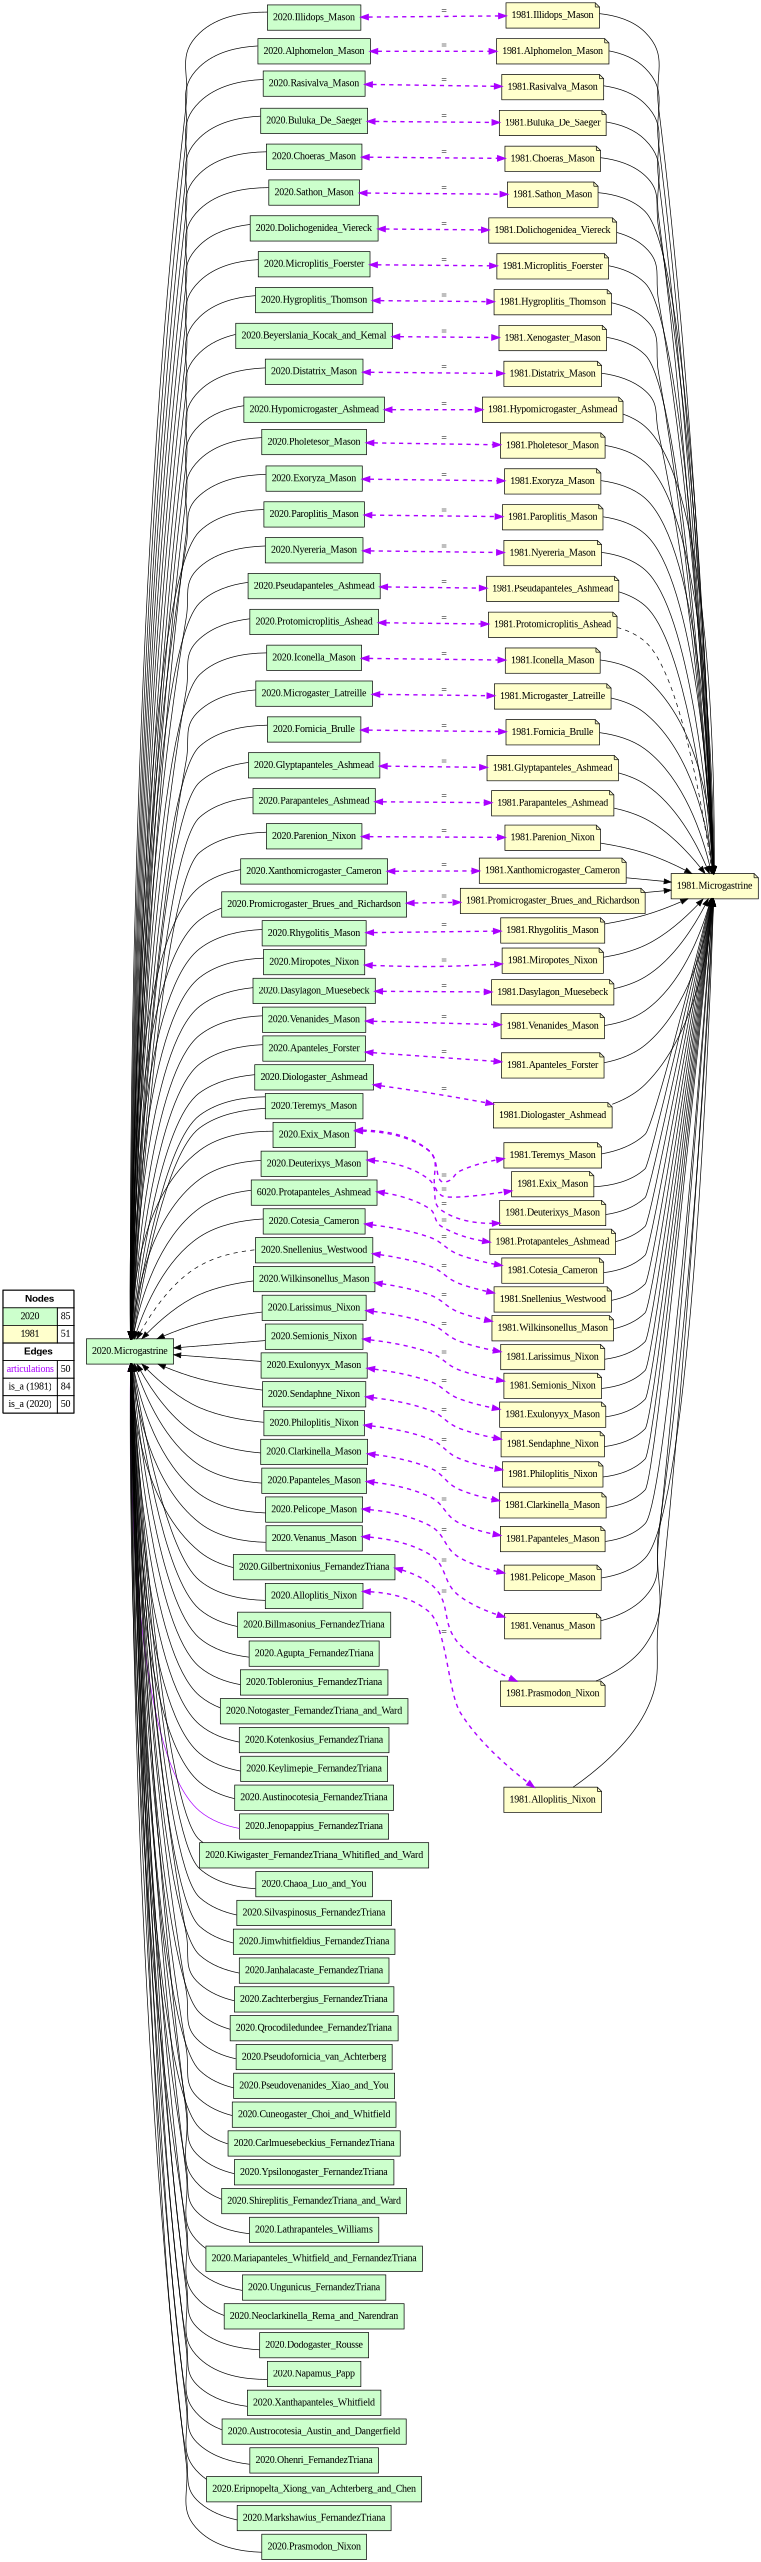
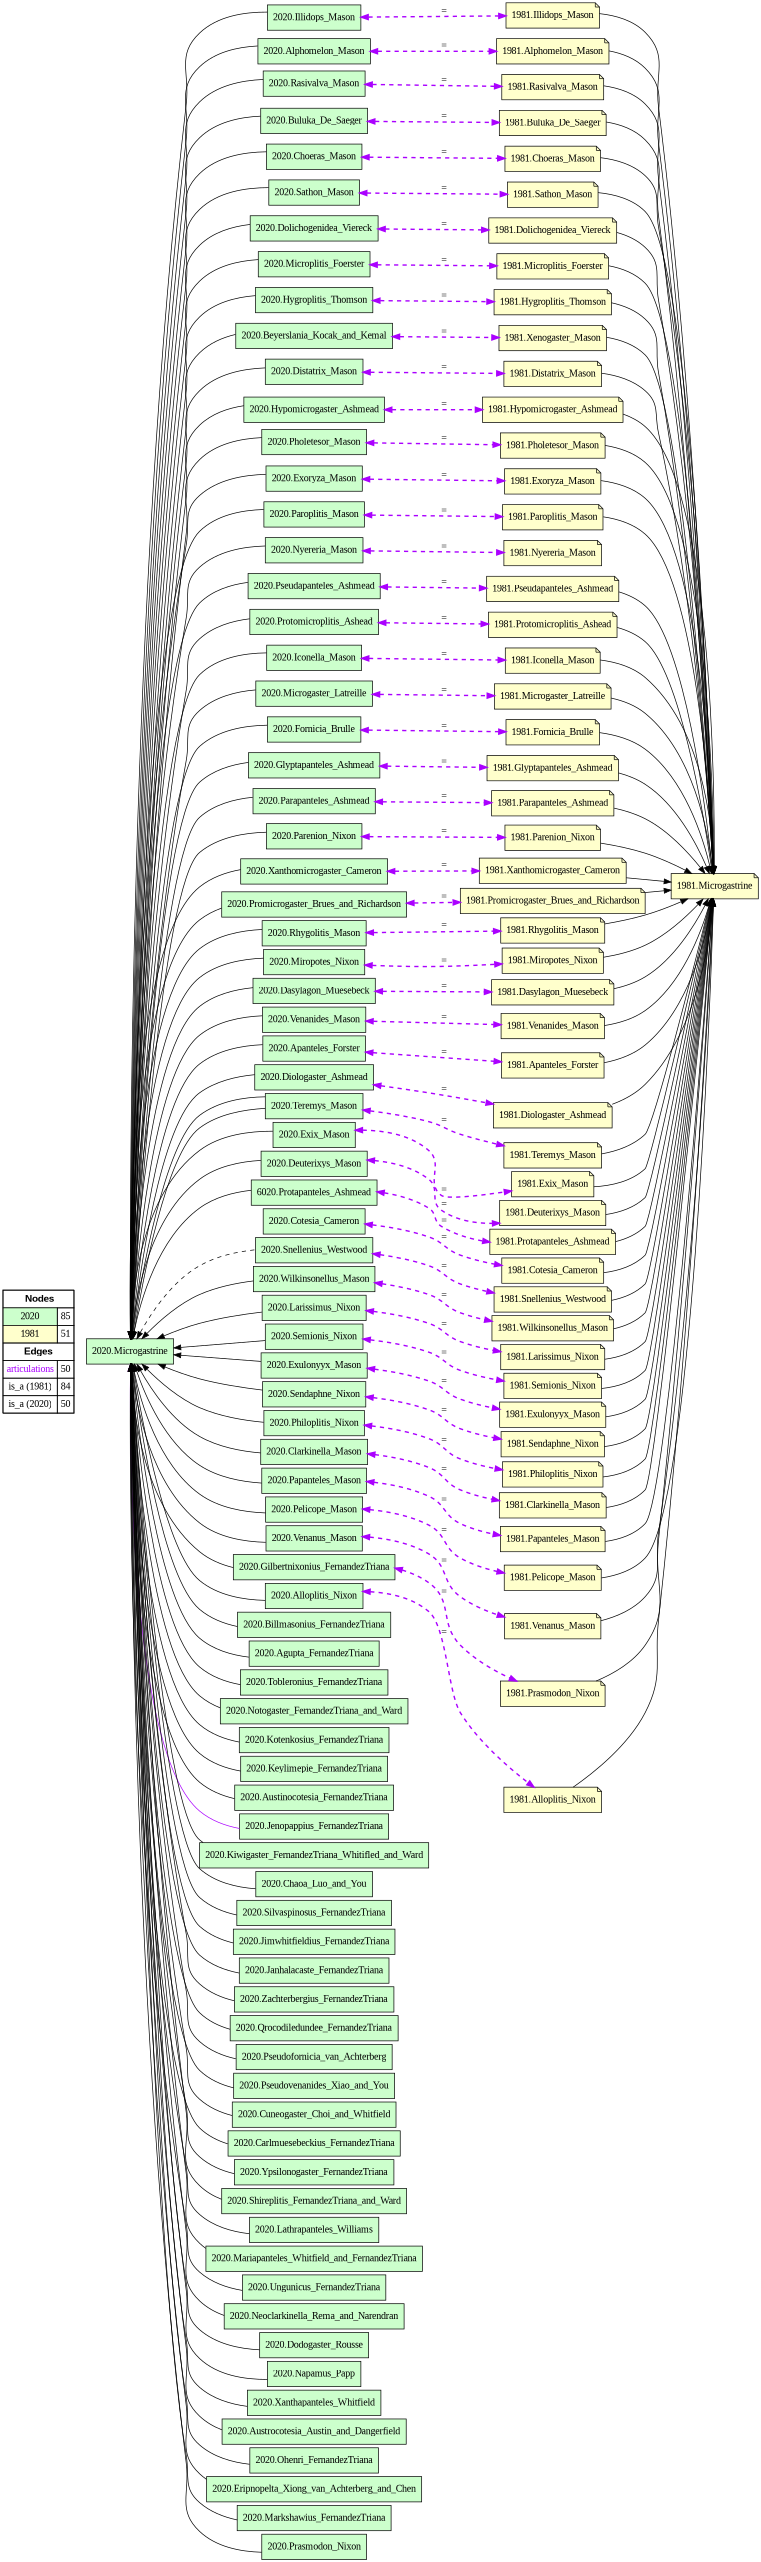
edge "1981.Nyereria_Mason" -> "1981.Microgastrine": removed
edge "1981.Protomicroplitis_Ashead" -> "1981.Microgastrine": style dashed -> solid
edge "2020.Exix_Mason" -- "1981.Teremys_Mason": now "2020.Teremys_Mason" -- "1981.Teremys_Mason"
edge "2020.Cotesia_Cameron" -> "2020.Microgastrine": removed
